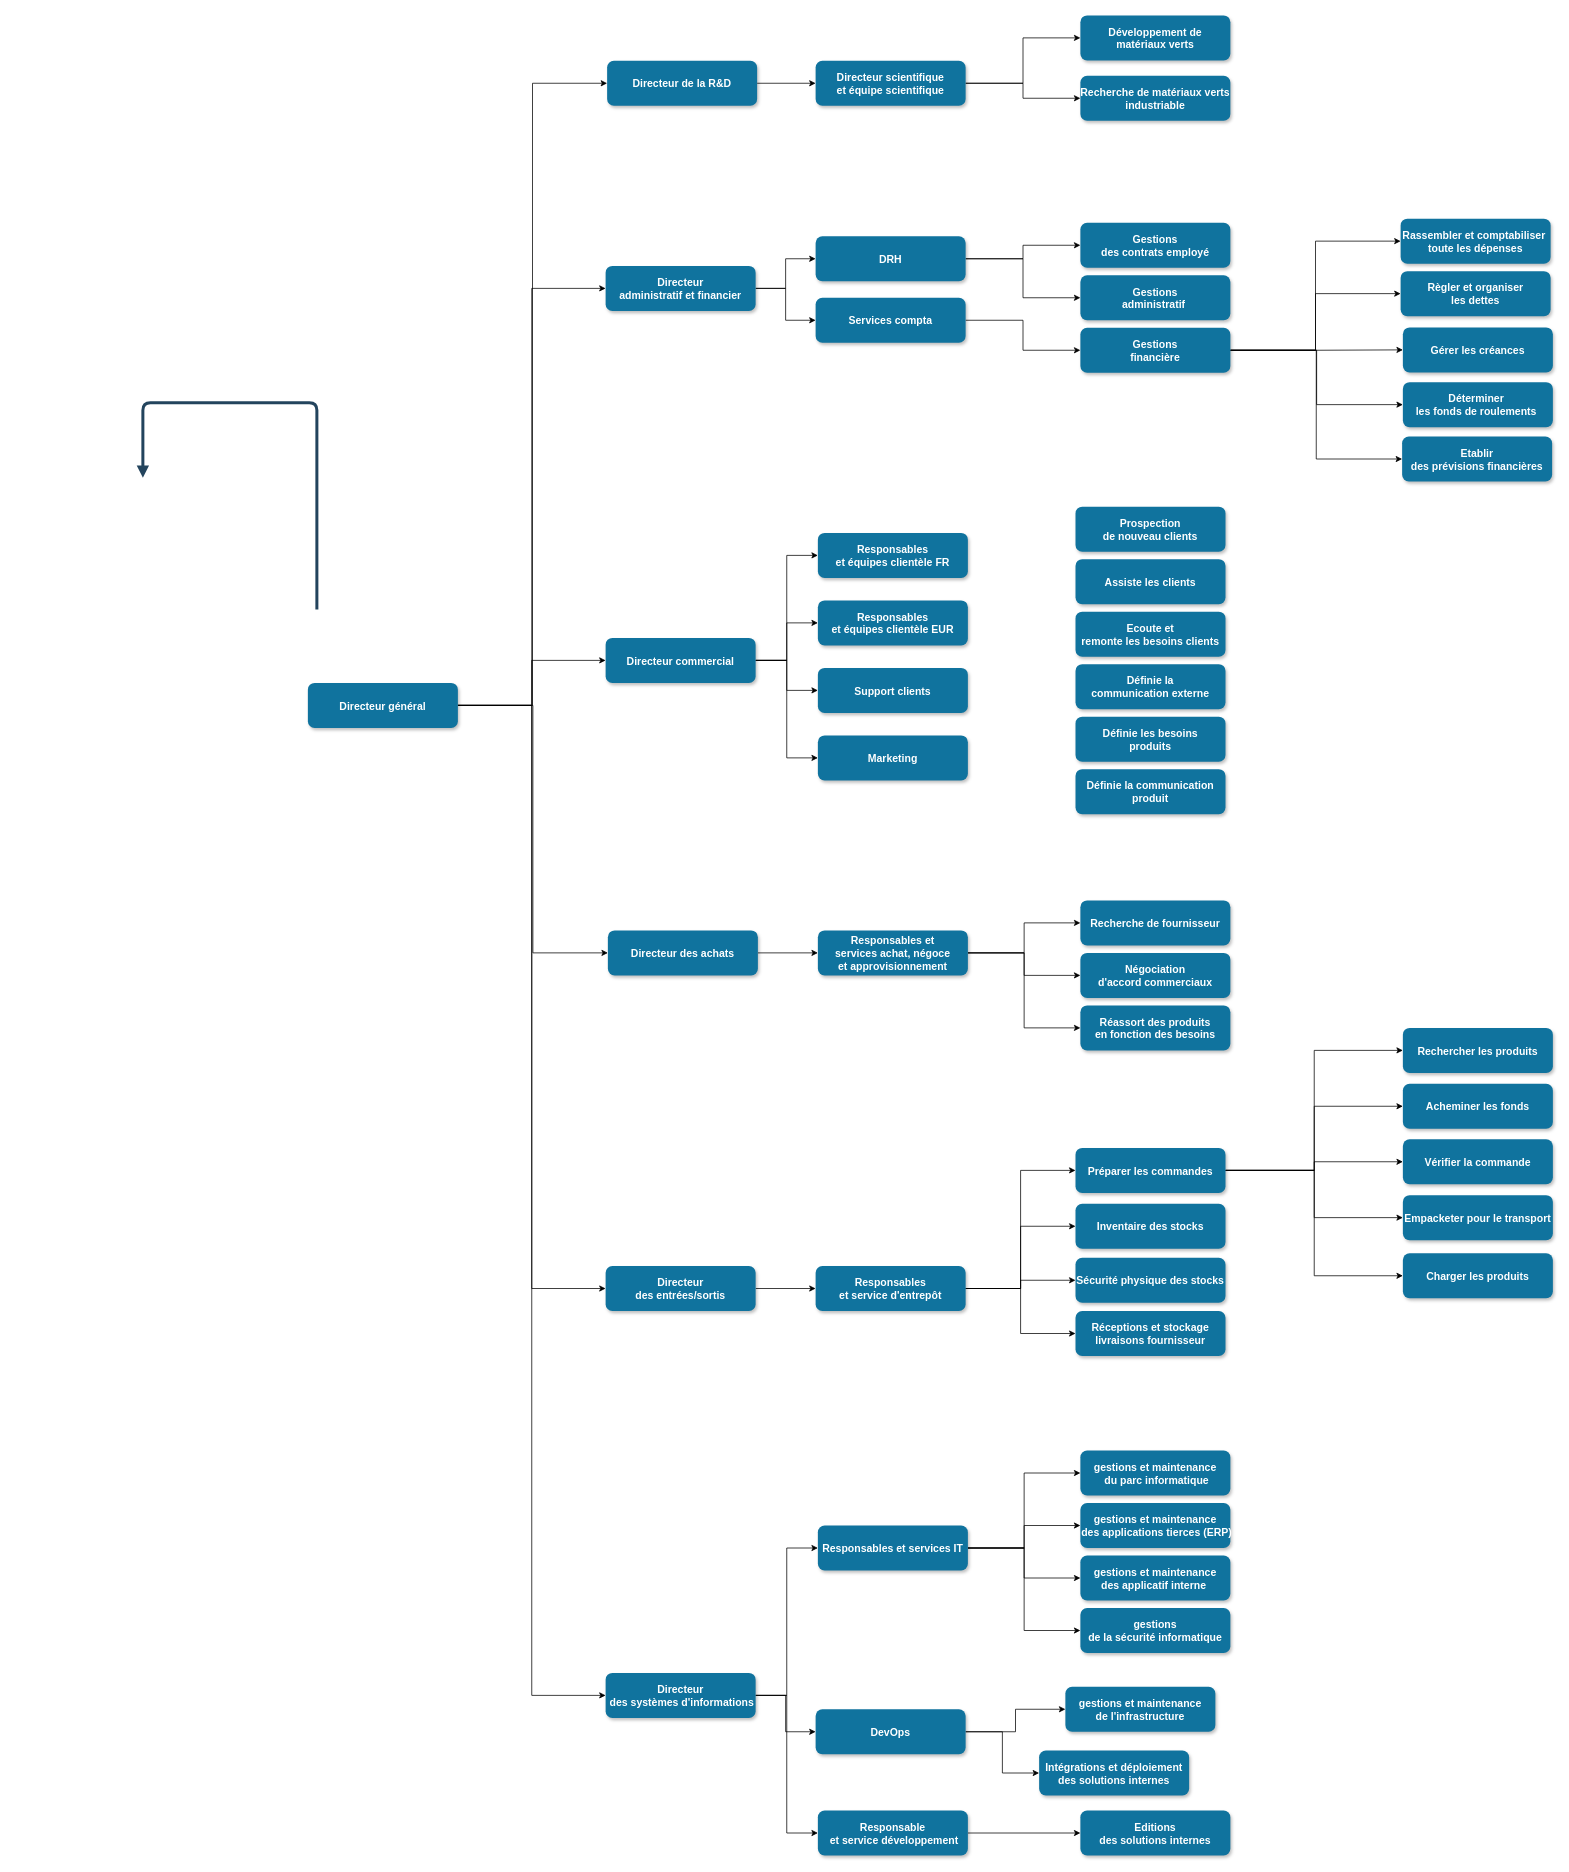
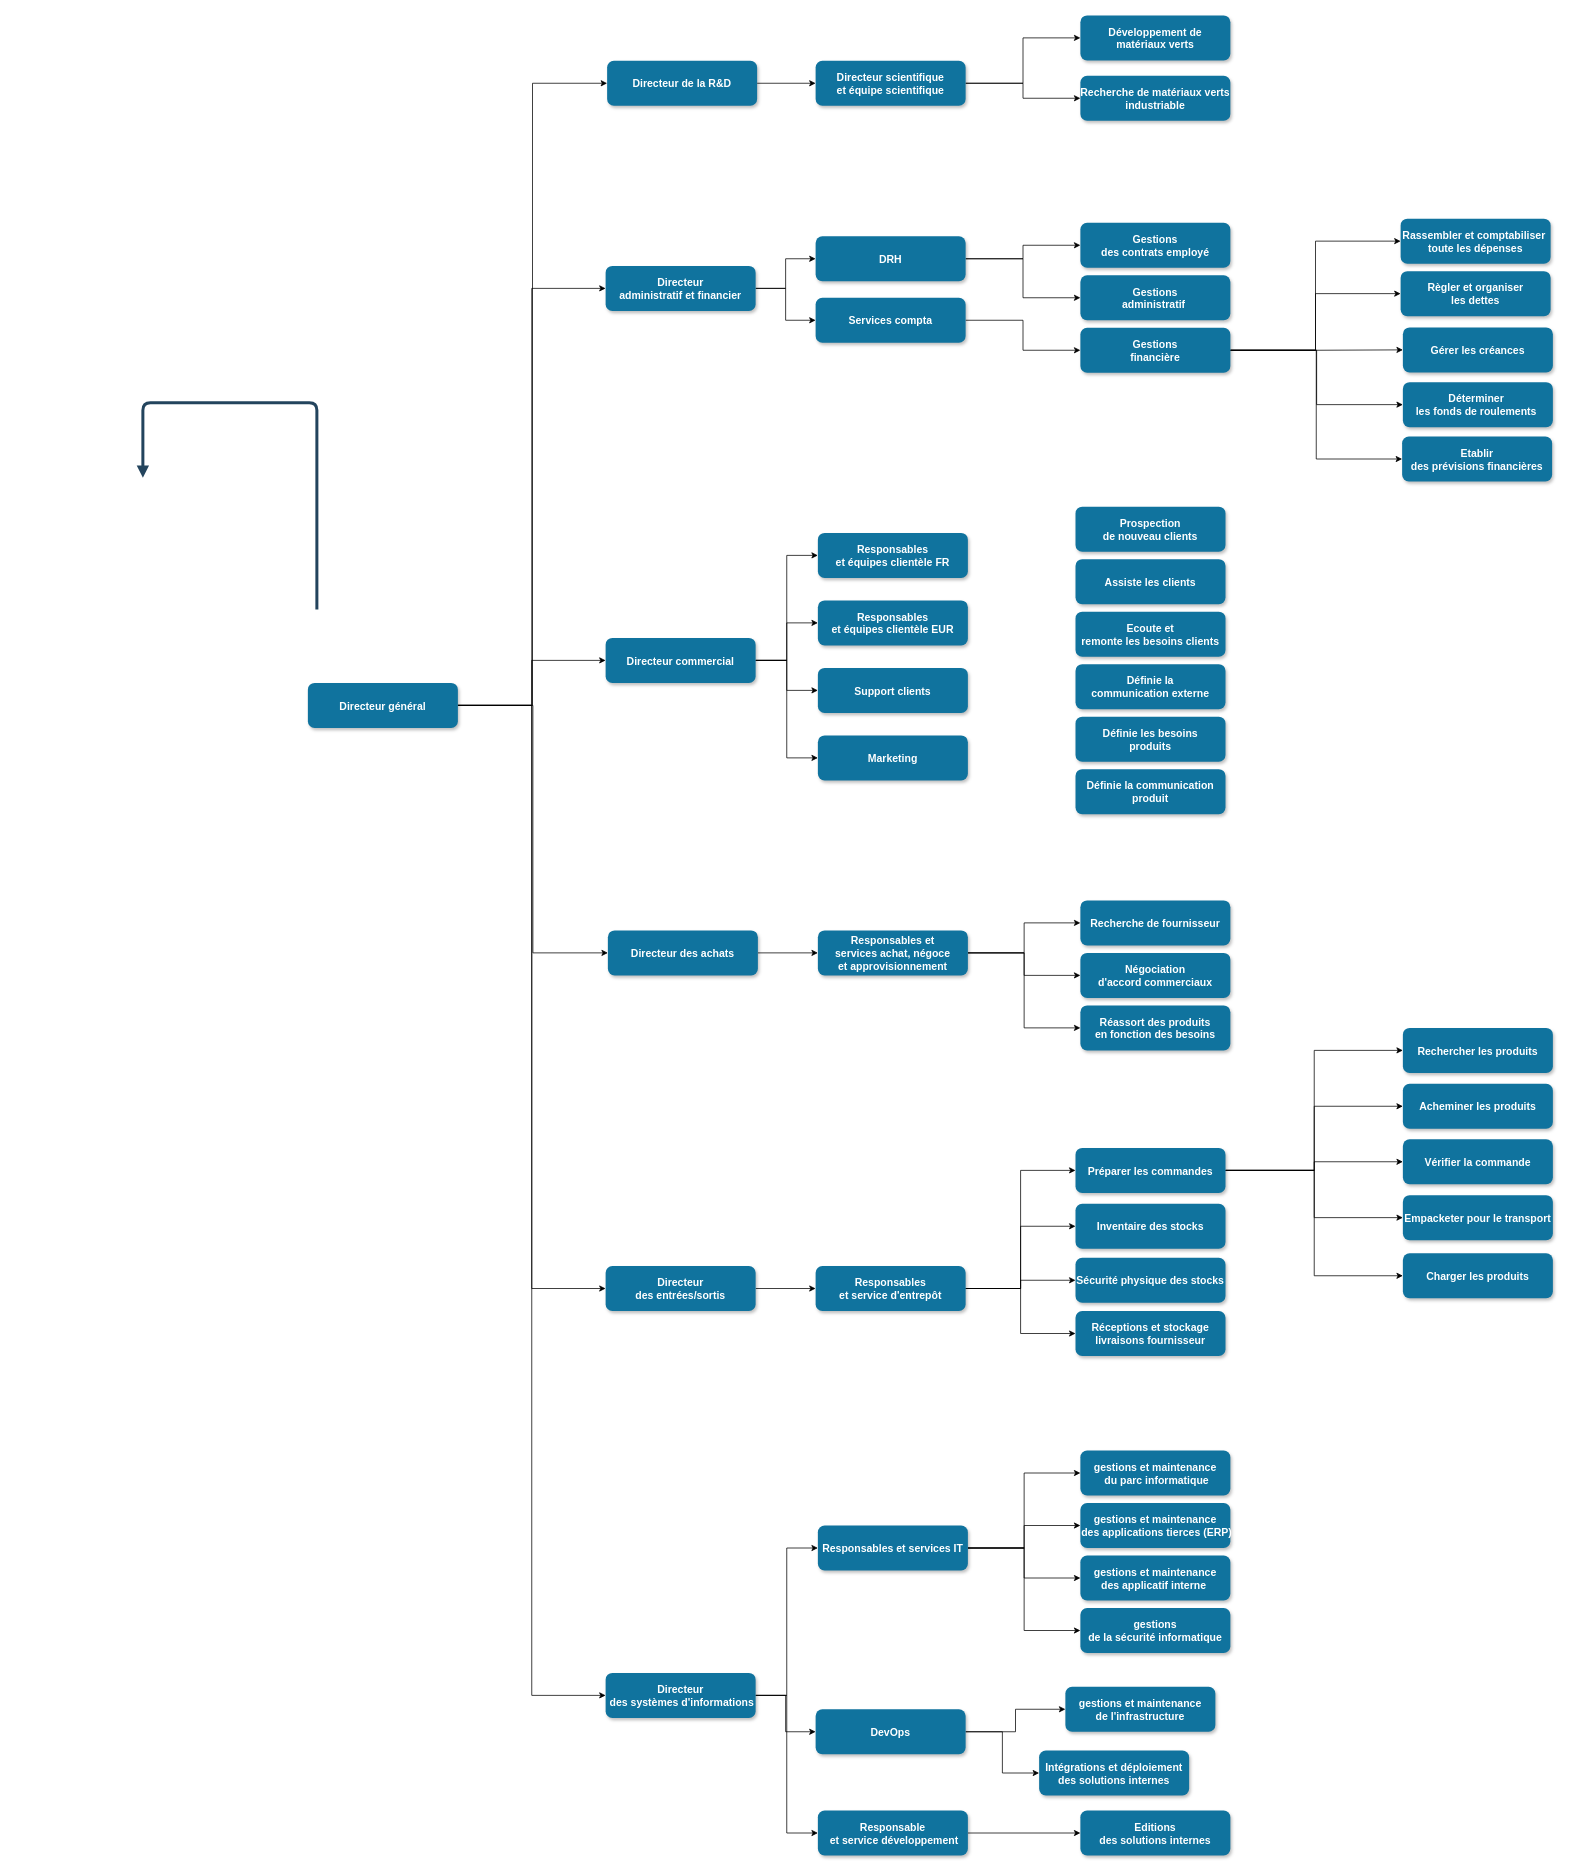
node "Acheminer les fonds": label "Acheminer les fonds" -> "Acheminer les produits"
